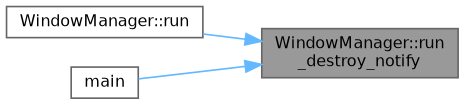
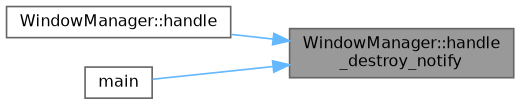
node "WindowManager::run": label "WindowManager::run" -> "WindowManager::handle"
node "WindowManager::run _destroy_notify": label "WindowManager::run _destroy_notify" -> "WindowManager::handle _destroy_notify"
